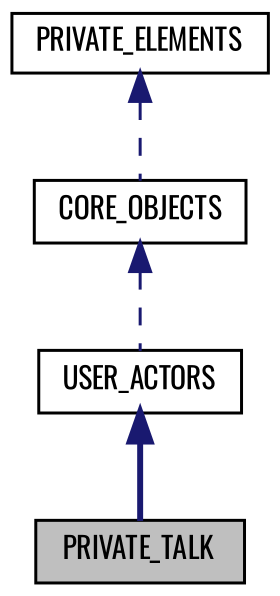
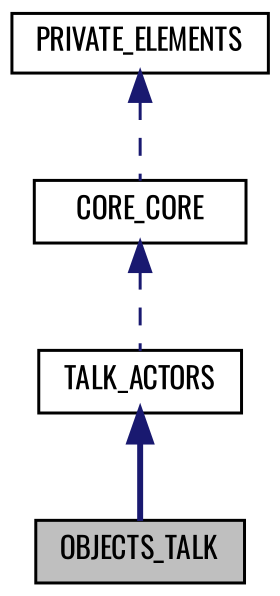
node "CORE_OBJECTS": label "CORE_OBJECTS" -> "CORE_CORE"
node "USER_ACTORS": label "USER_ACTORS" -> "TALK_ACTORS"
node "PRIVATE_TALK": label "PRIVATE_TALK" -> "OBJECTS_TALK"
